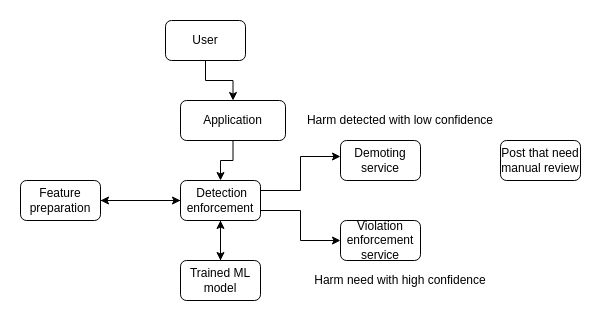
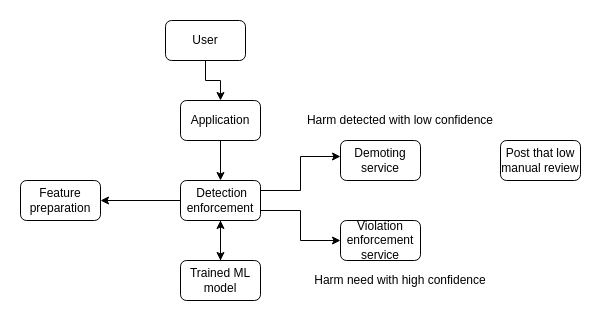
node "Application": size 105x40 -> 80x40
node "Post that need manual review": label "Post that need manual review" -> "Post that low manual review"
edge "Feature preparation" -> "Detection enforcement": removed
